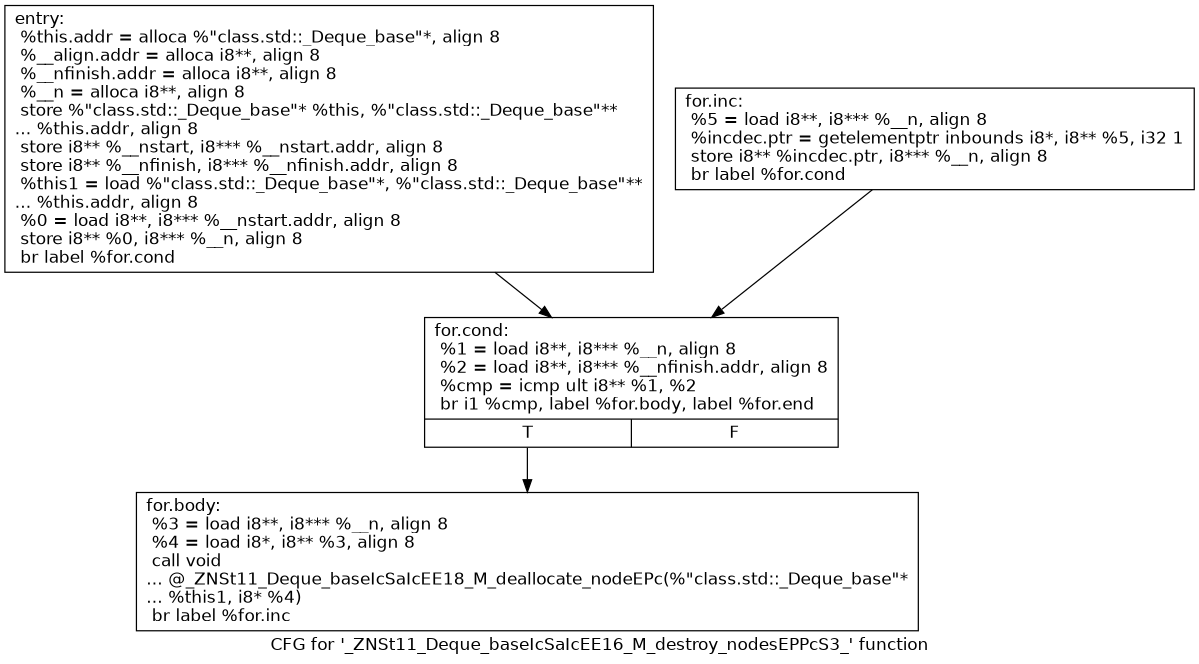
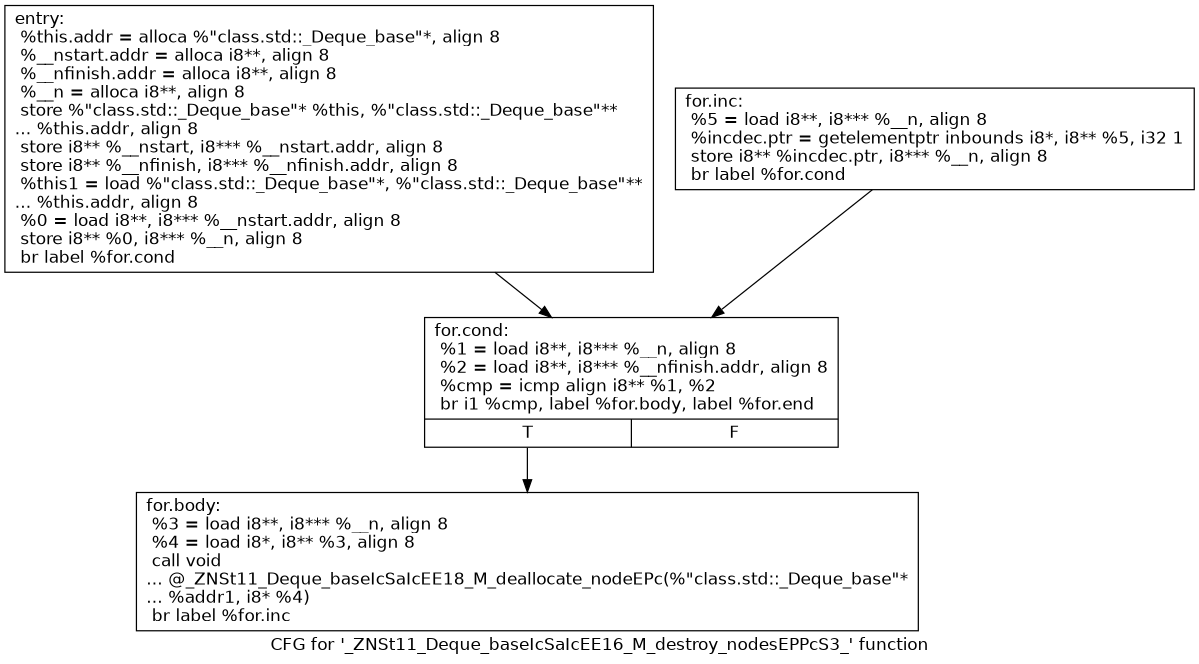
node "entry:": text "%__align.addr = alloca i8**, align 8" -> "%__nstart.addr = alloca i8**, align 8"
node "for.cond:": text "%cmp = icmp ult i8** %1, %2" -> "%cmp = icmp align i8** %1, %2"
node "for.body:": text "... %this1, i8* %4)" -> "... %addr1, i8* %4)"
